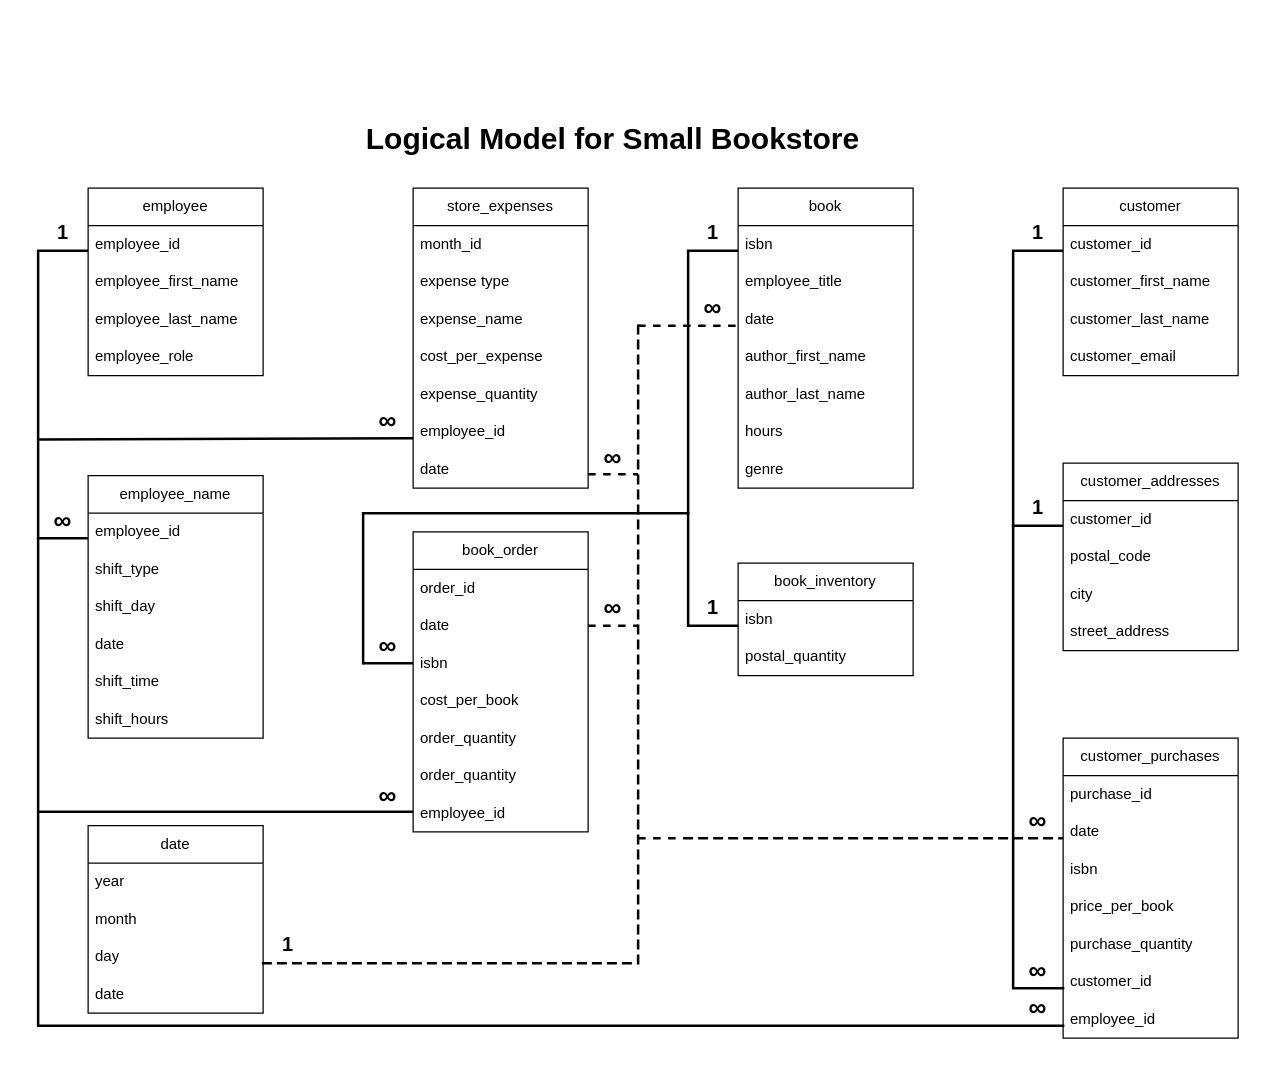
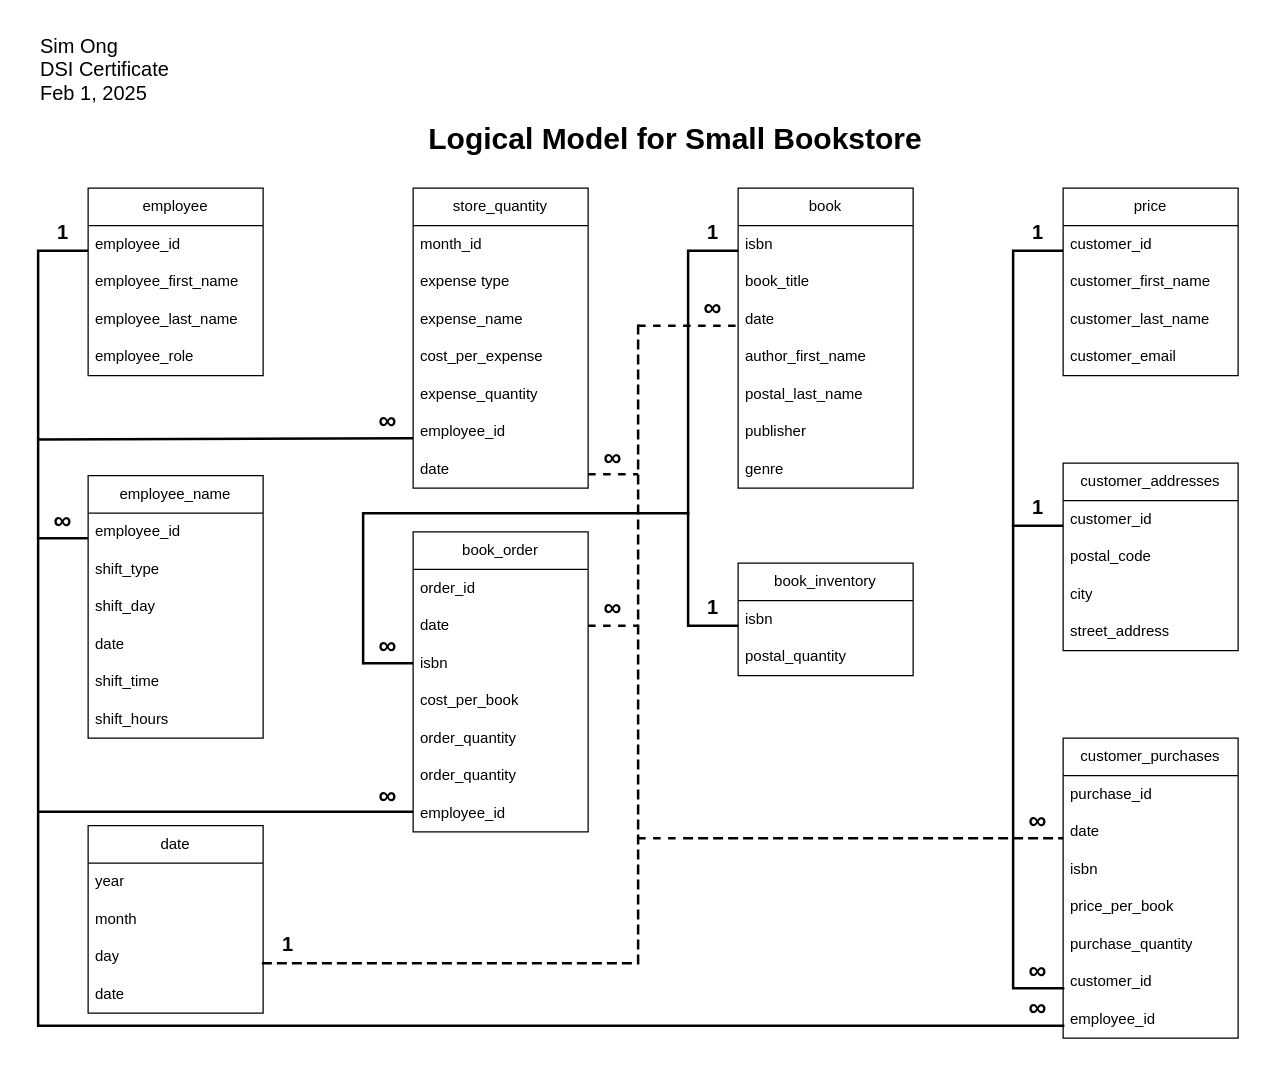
node "Sim Ong DSI Certificate Feb 1, 2025": added
node "Logical Model for Small Bookstore": moved (613, 144) -> (676, 144)
node "store_expenses": label "store_expenses" -> "store_quantity"
node "customer": label "customer" -> "price"
node "employee_title": label "employee_title" -> "book_title"
node "author_last_name": label "author_last_name" -> "postal_last_name"
node "hours": label "hours" -> "publisher"
